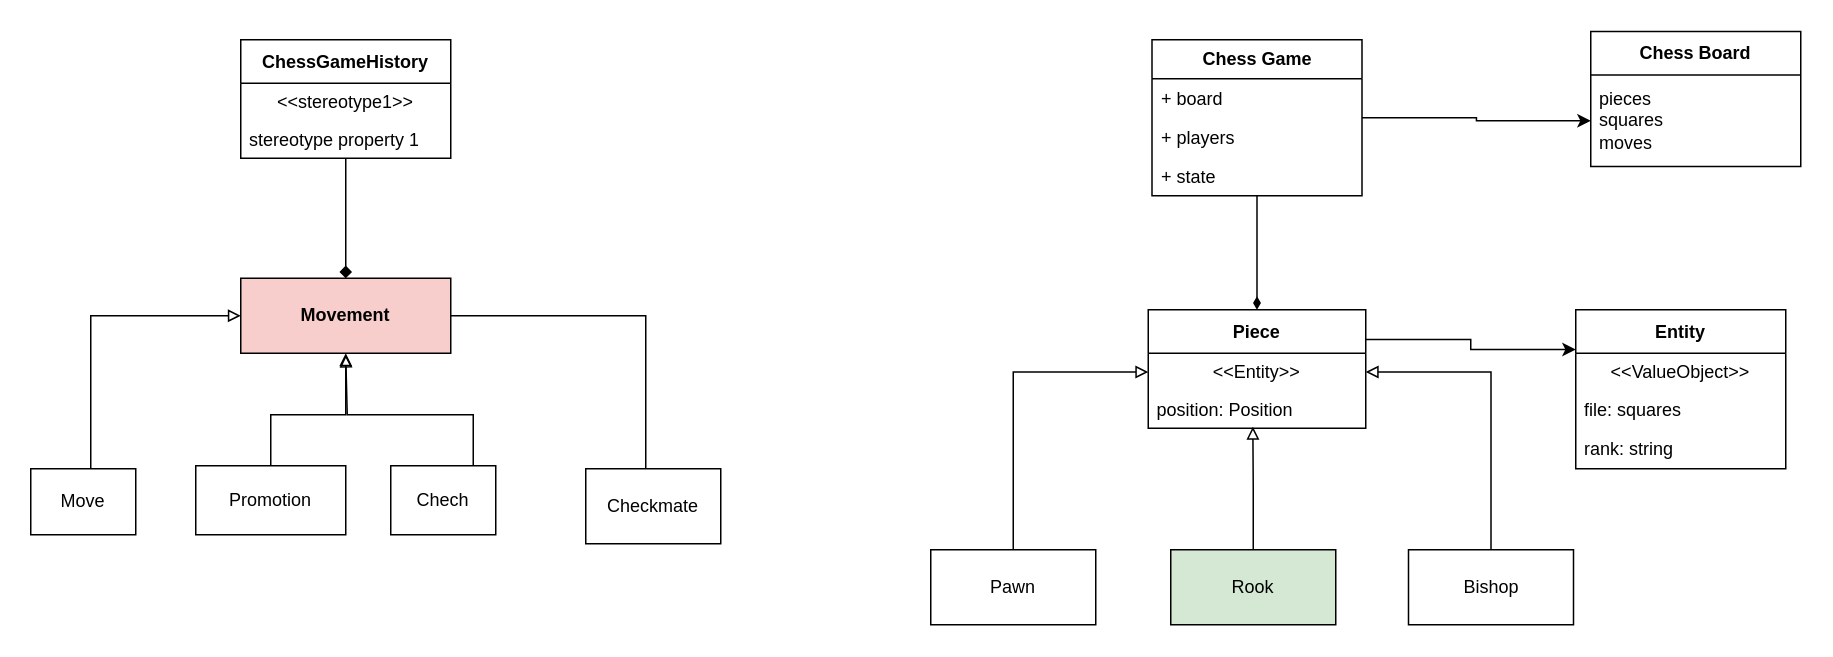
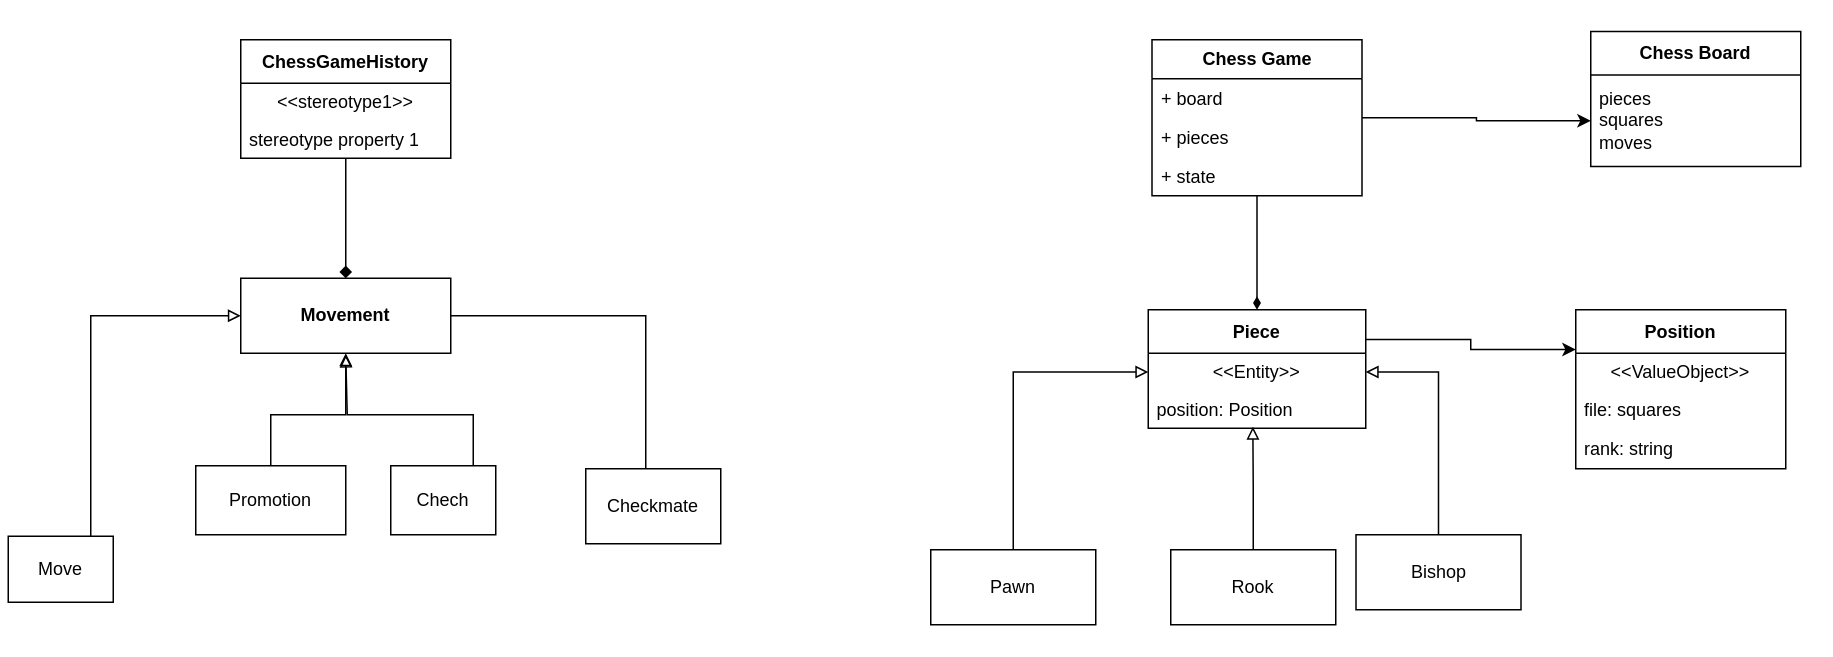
node "+ players": label "+ players" -> "+ pieces"
node "Movement": fillcolor #f8cecc -> #ffffff
node "Entity": label "Entity" -> "Position"
node "Move": moved (83, 502) -> (61, 569)
node "Rook": fillcolor #d5e8d4 -> #ffffff
node "Bishop": moved (1491, 587) -> (1439, 572)
